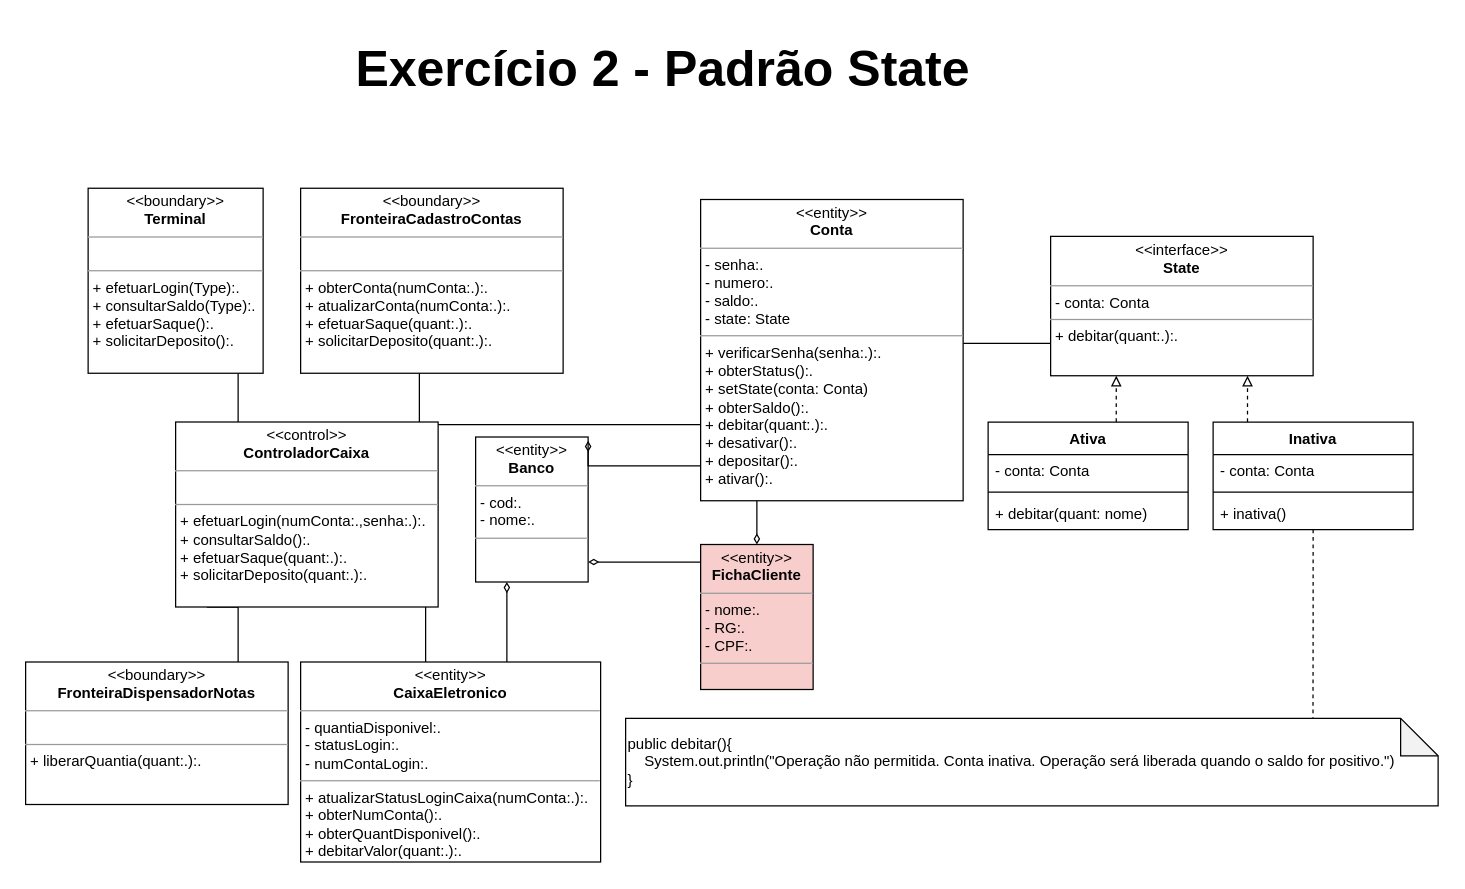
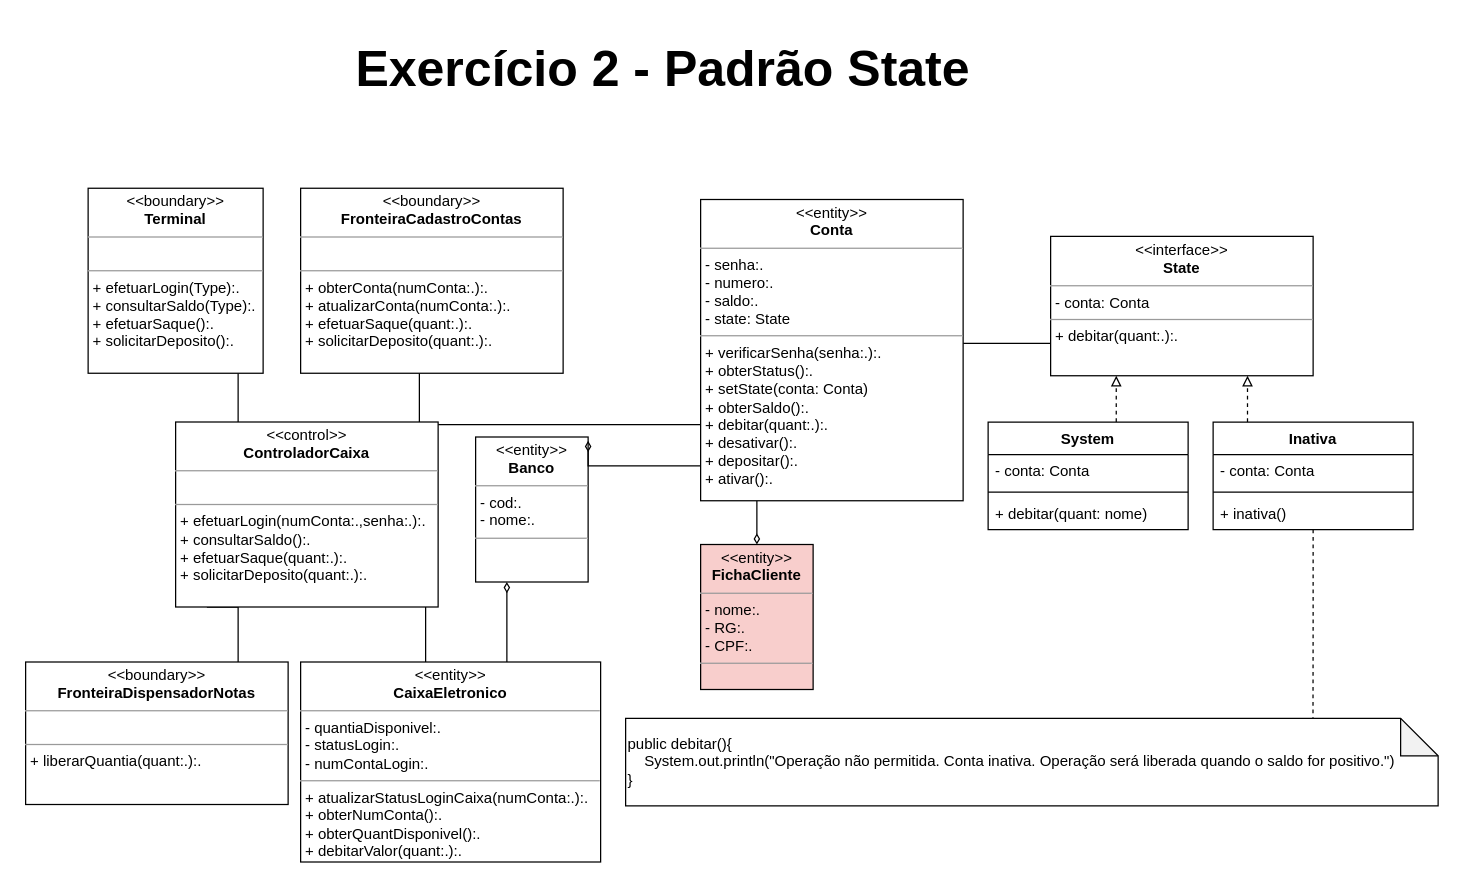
node "Ativa": label "Ativa" -> "System"
edge "<<entity>> FichaCliente - nome:. - RG:. - CPF:." -> "<<entity>> Banco - cod:. - nome:.": removed
